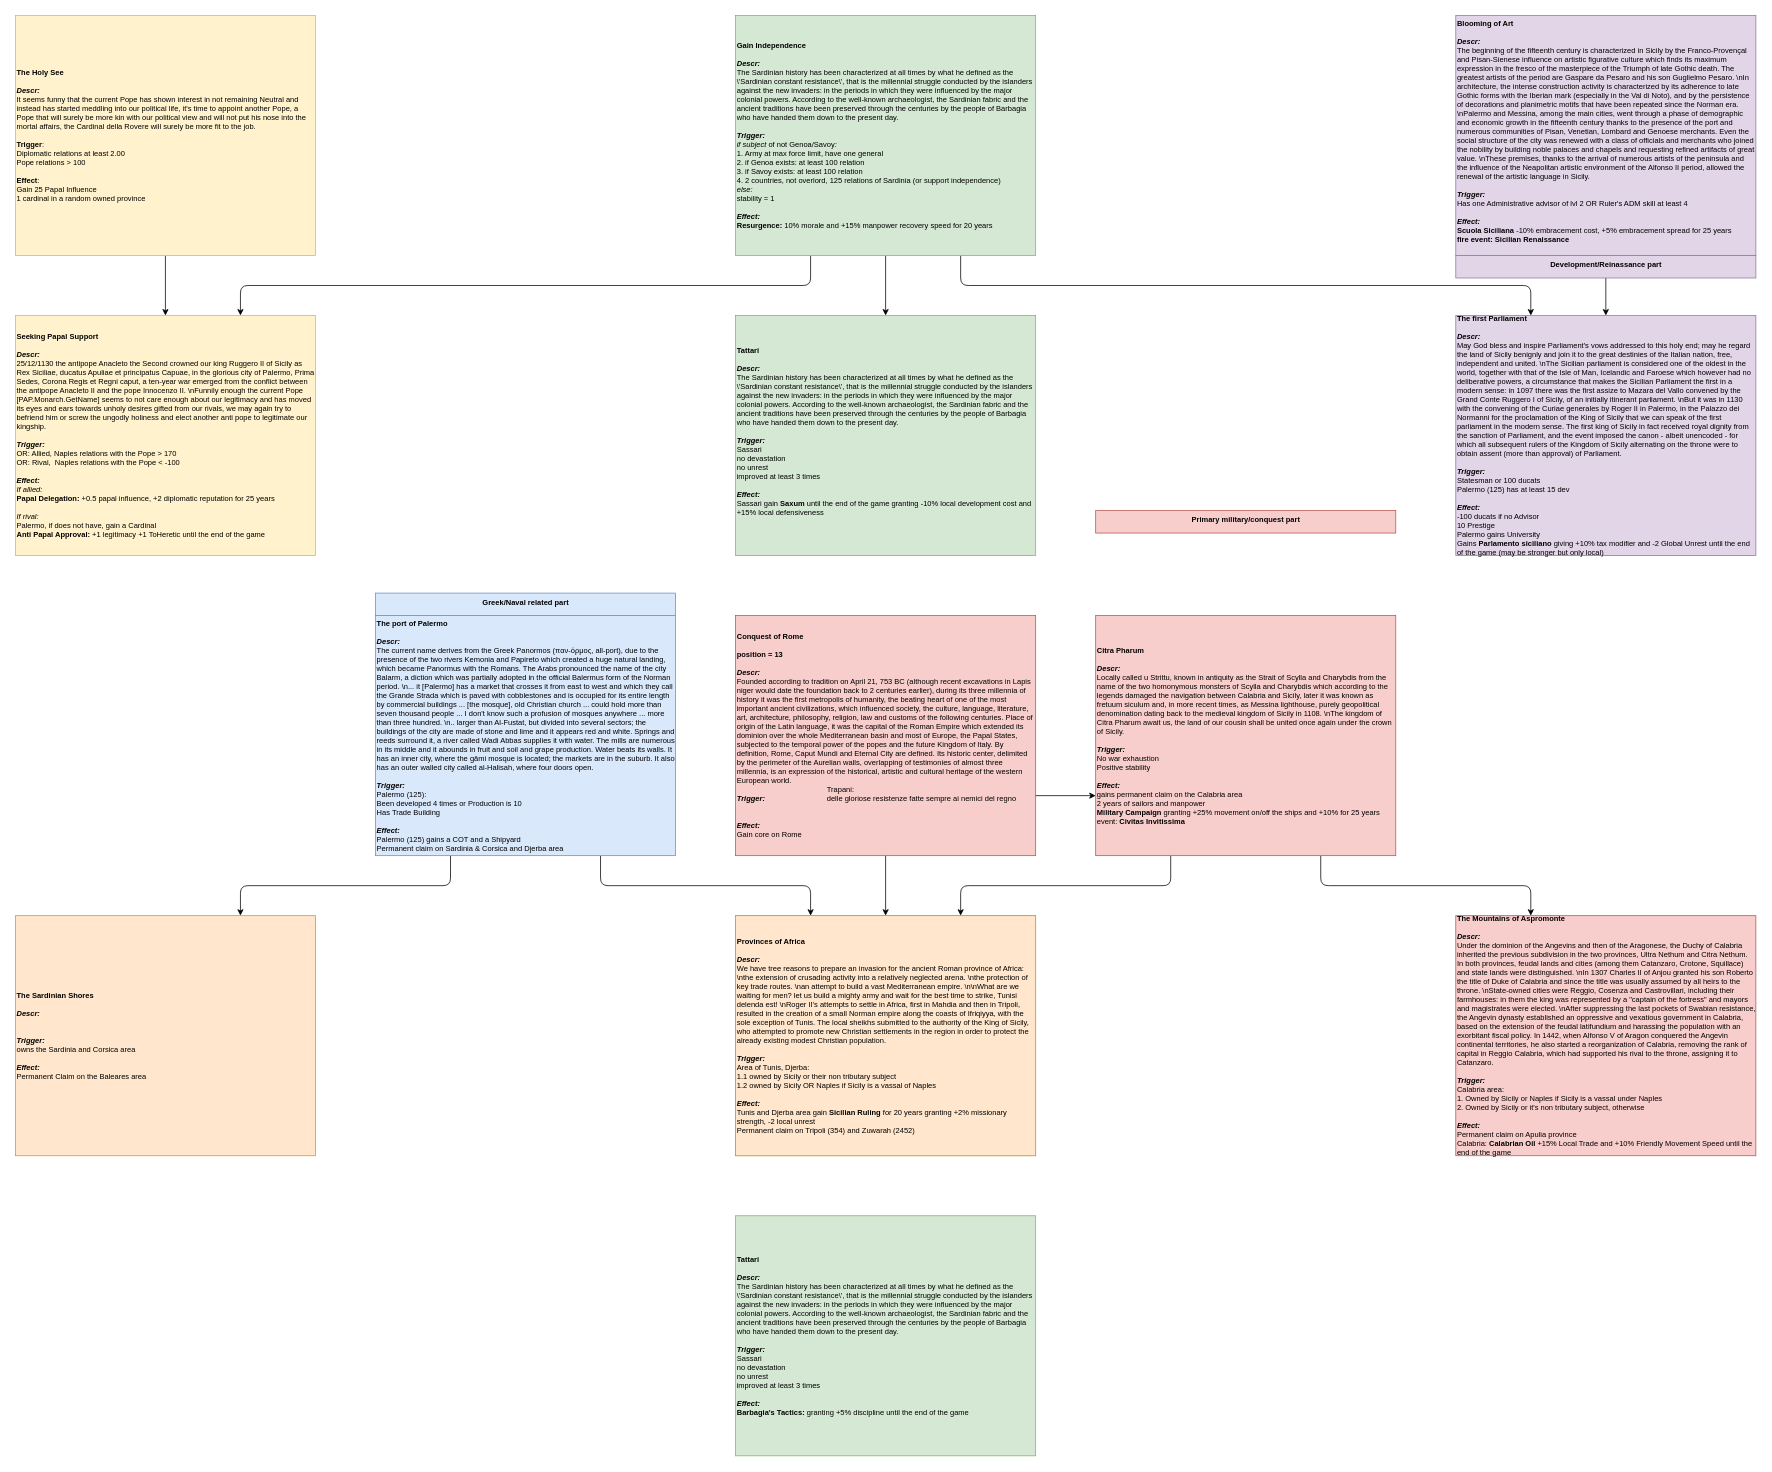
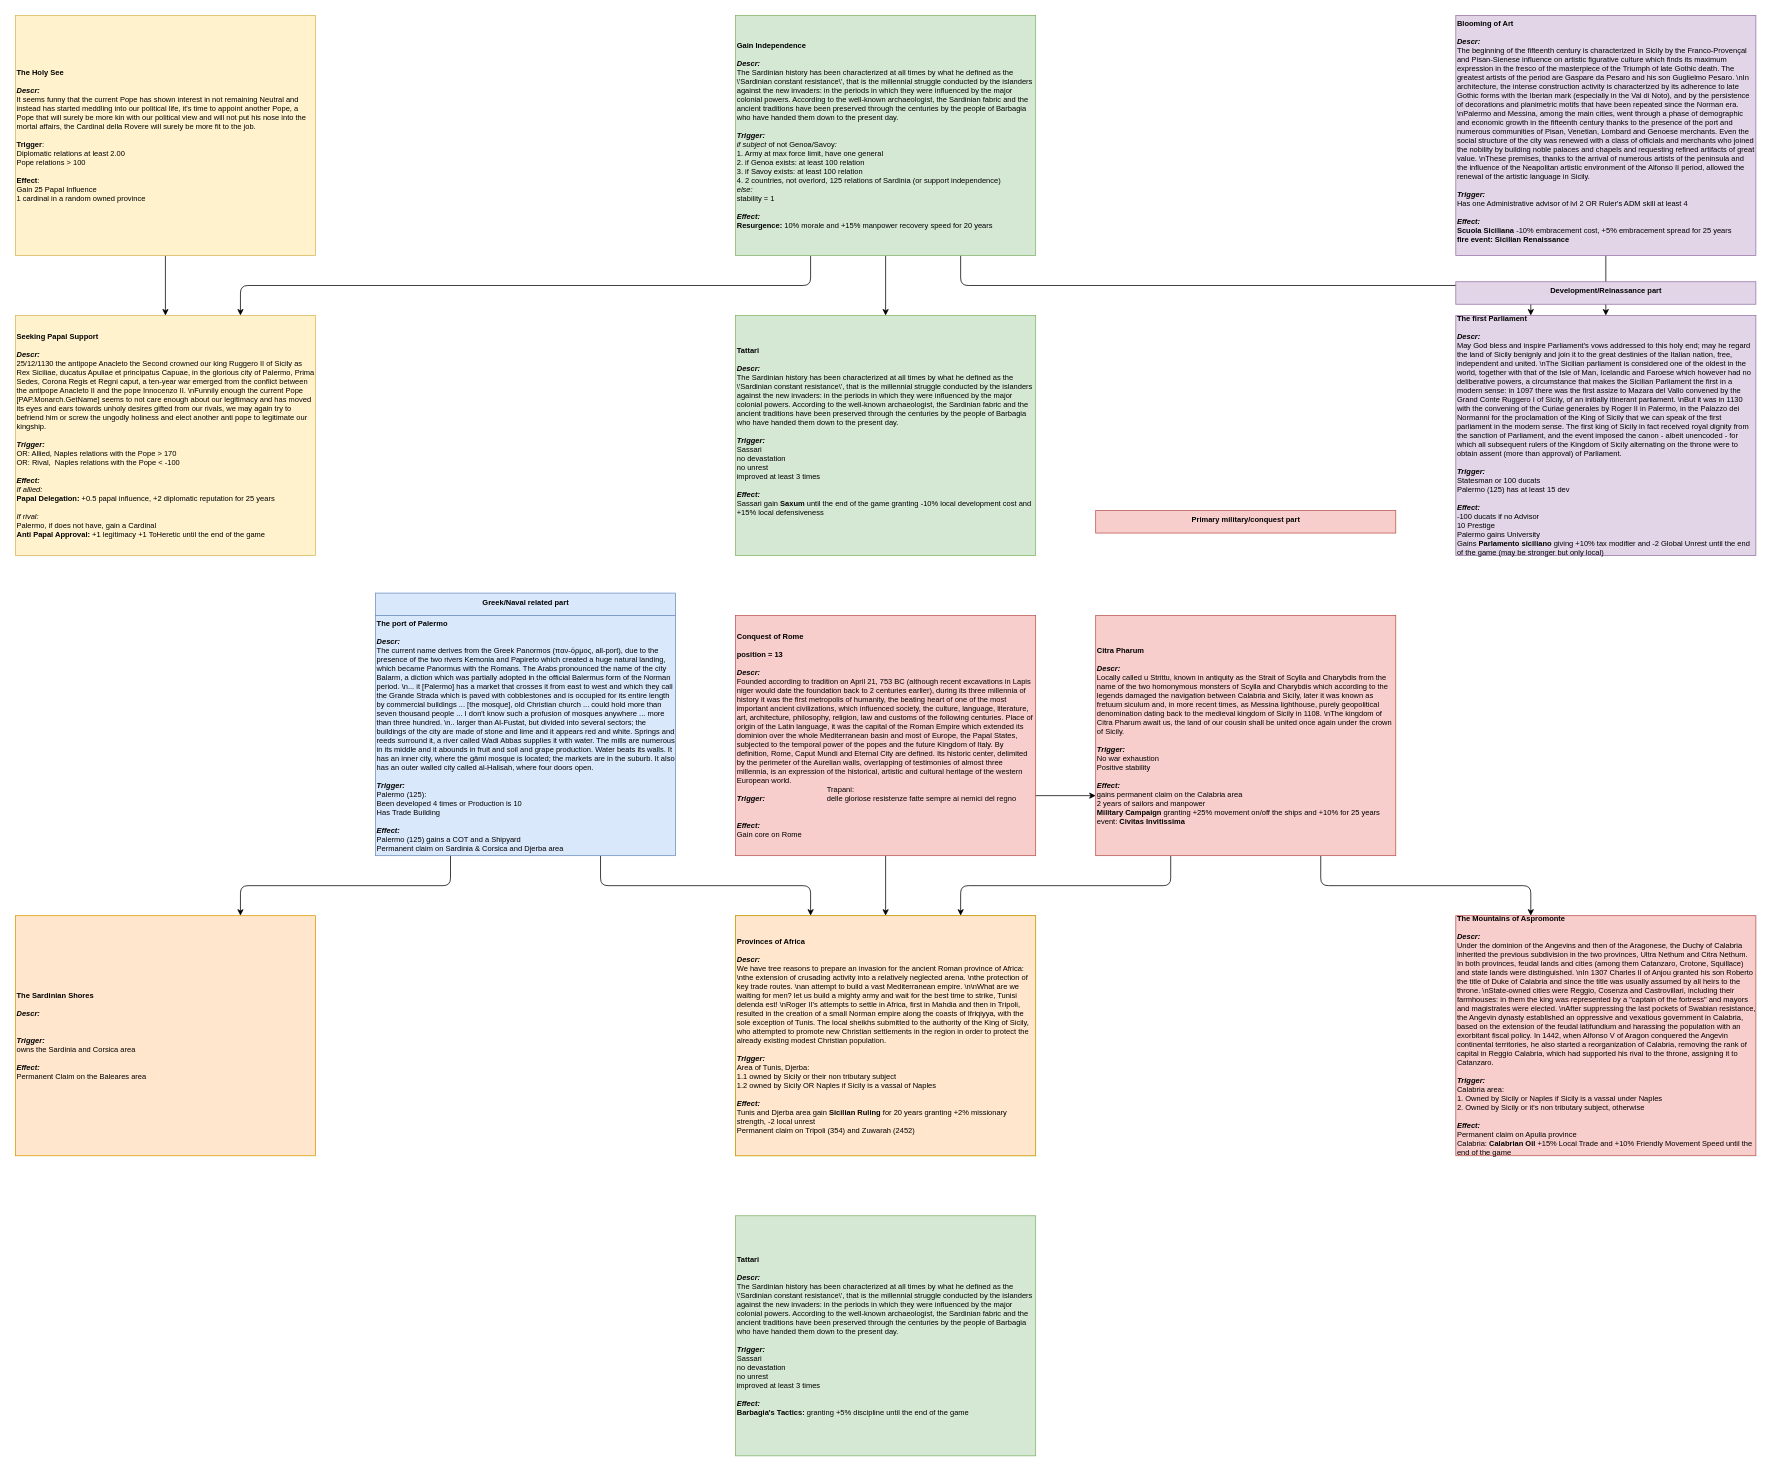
node "Development/Reinassance part": moved (1605, 267) -> (1605, 293)
